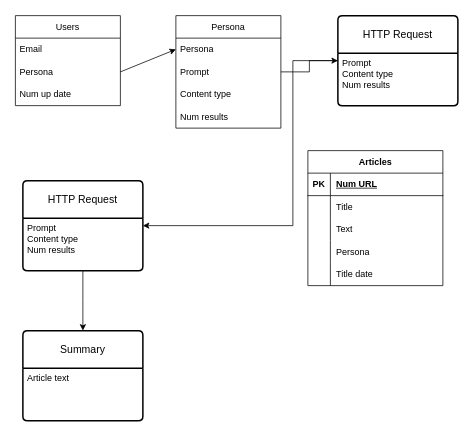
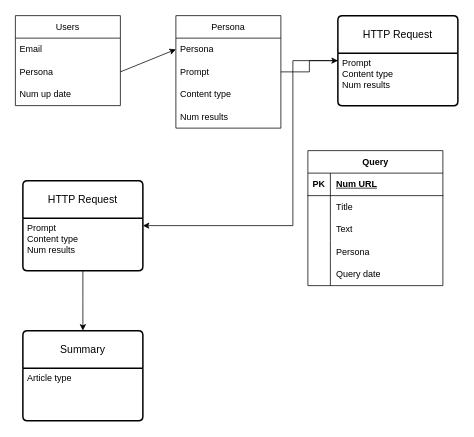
node "Articles": label "Articles" -> "Query"
node "Title date": label "Title date" -> "Query date"
node "Article text": label "Article text" -> "Article type"
